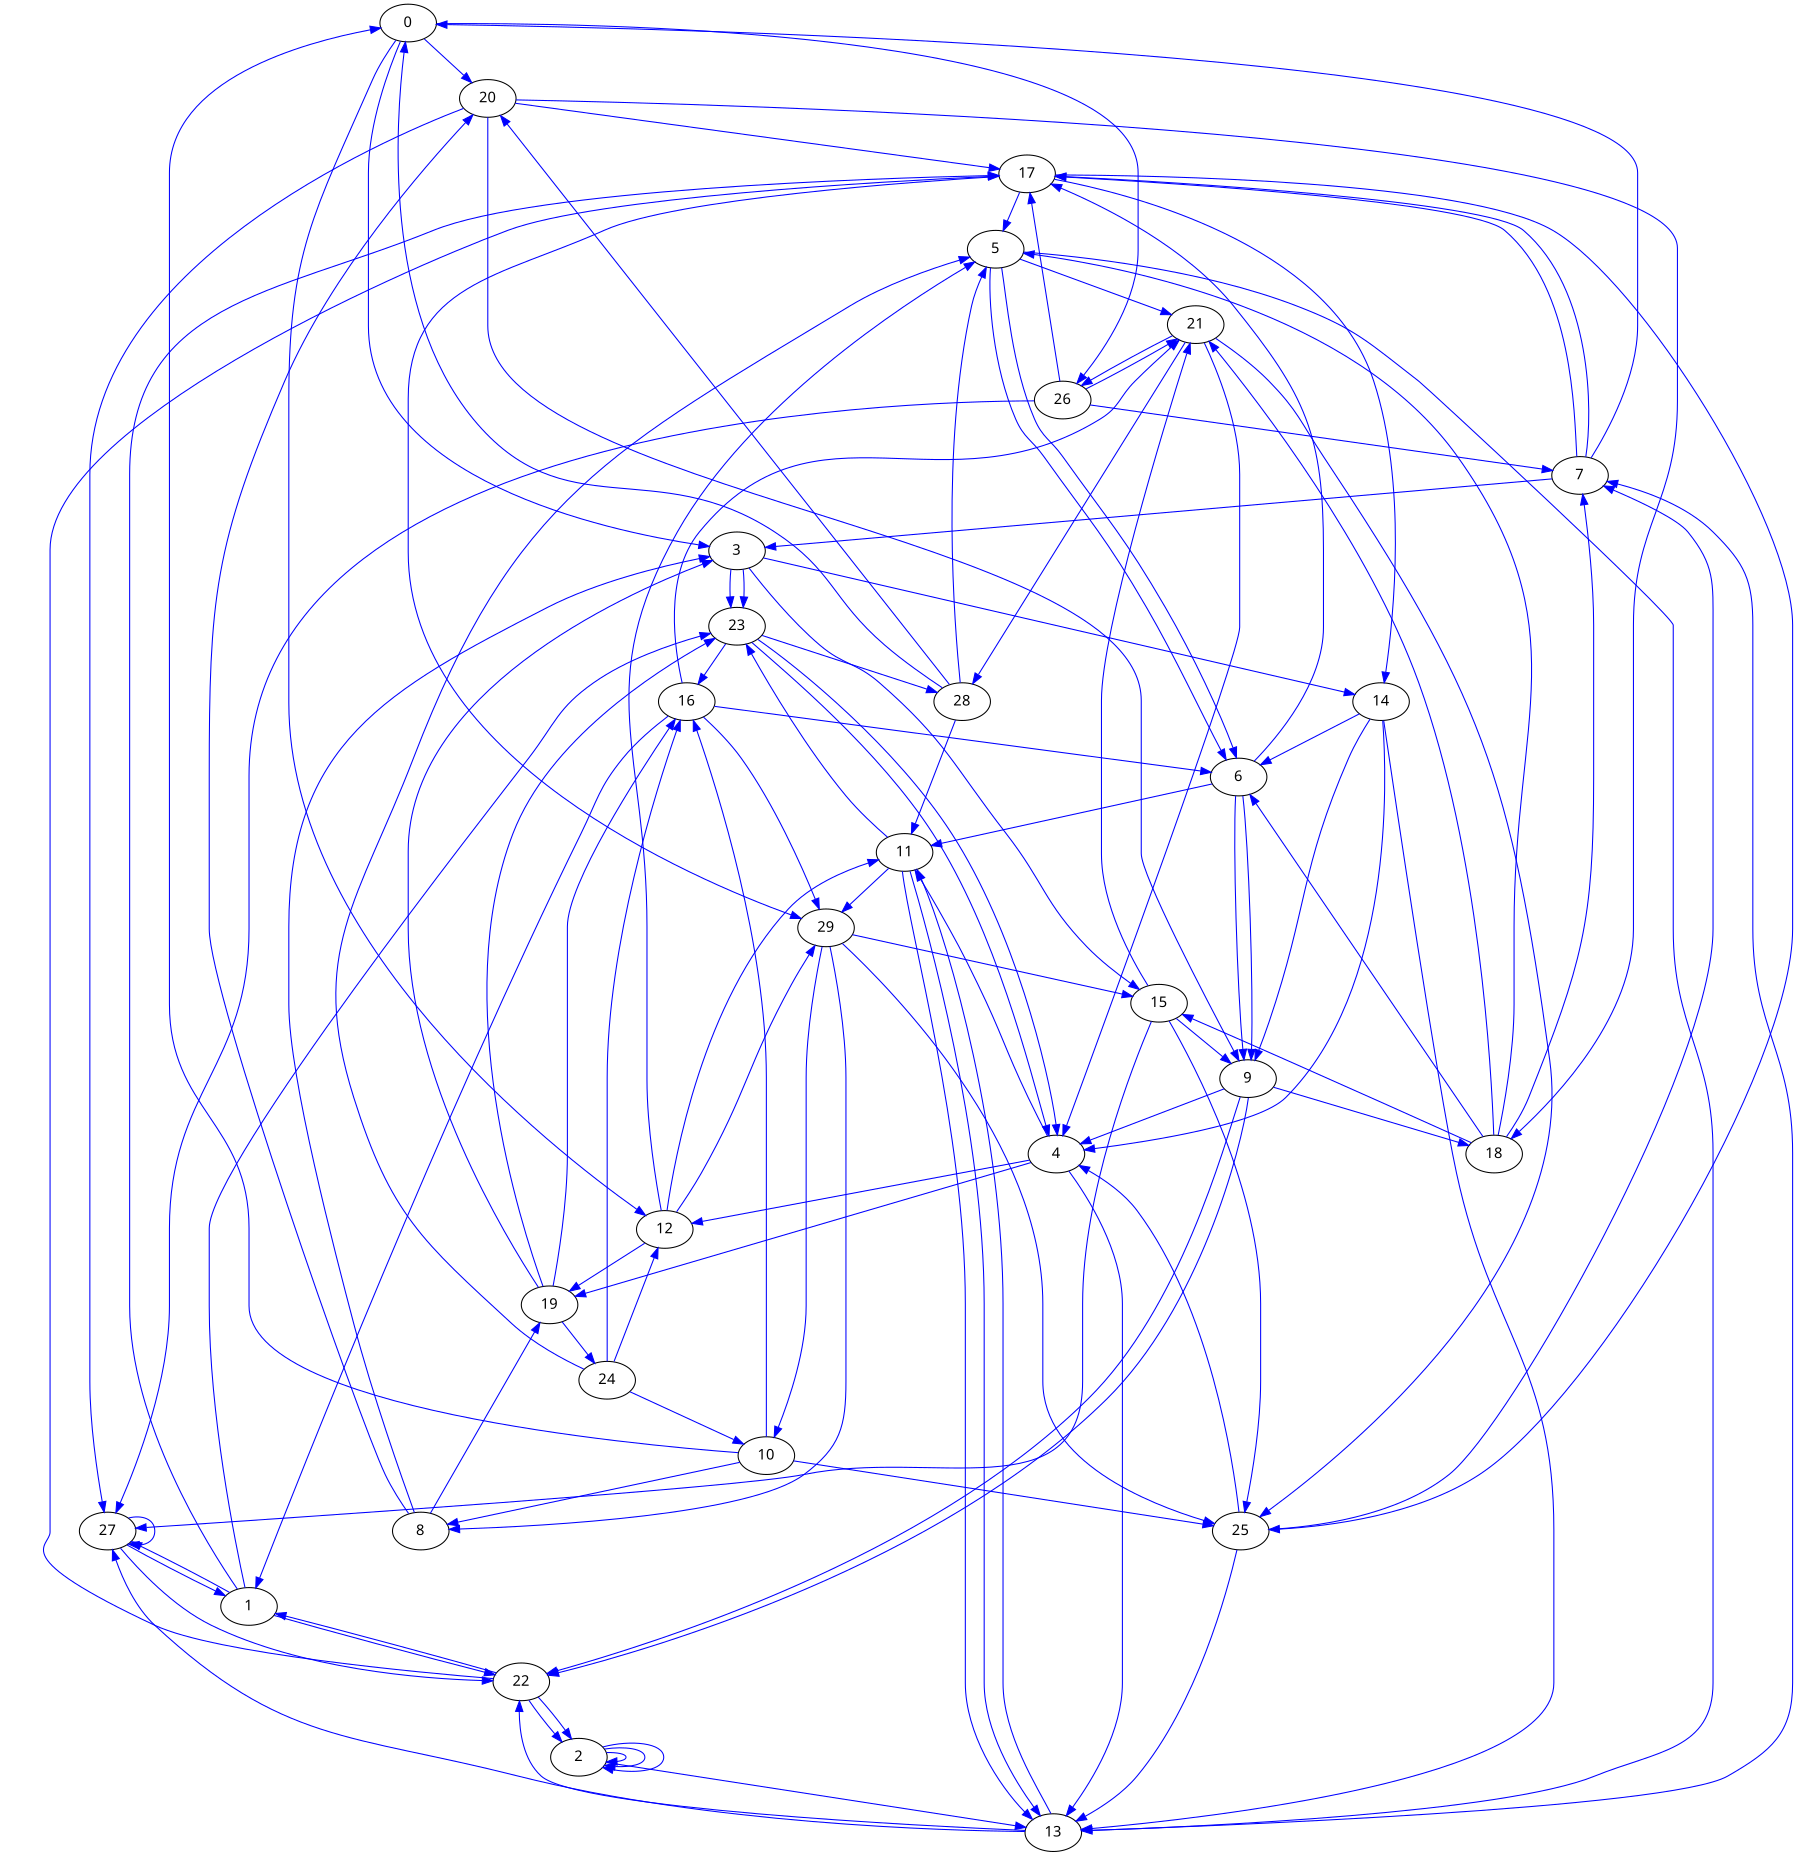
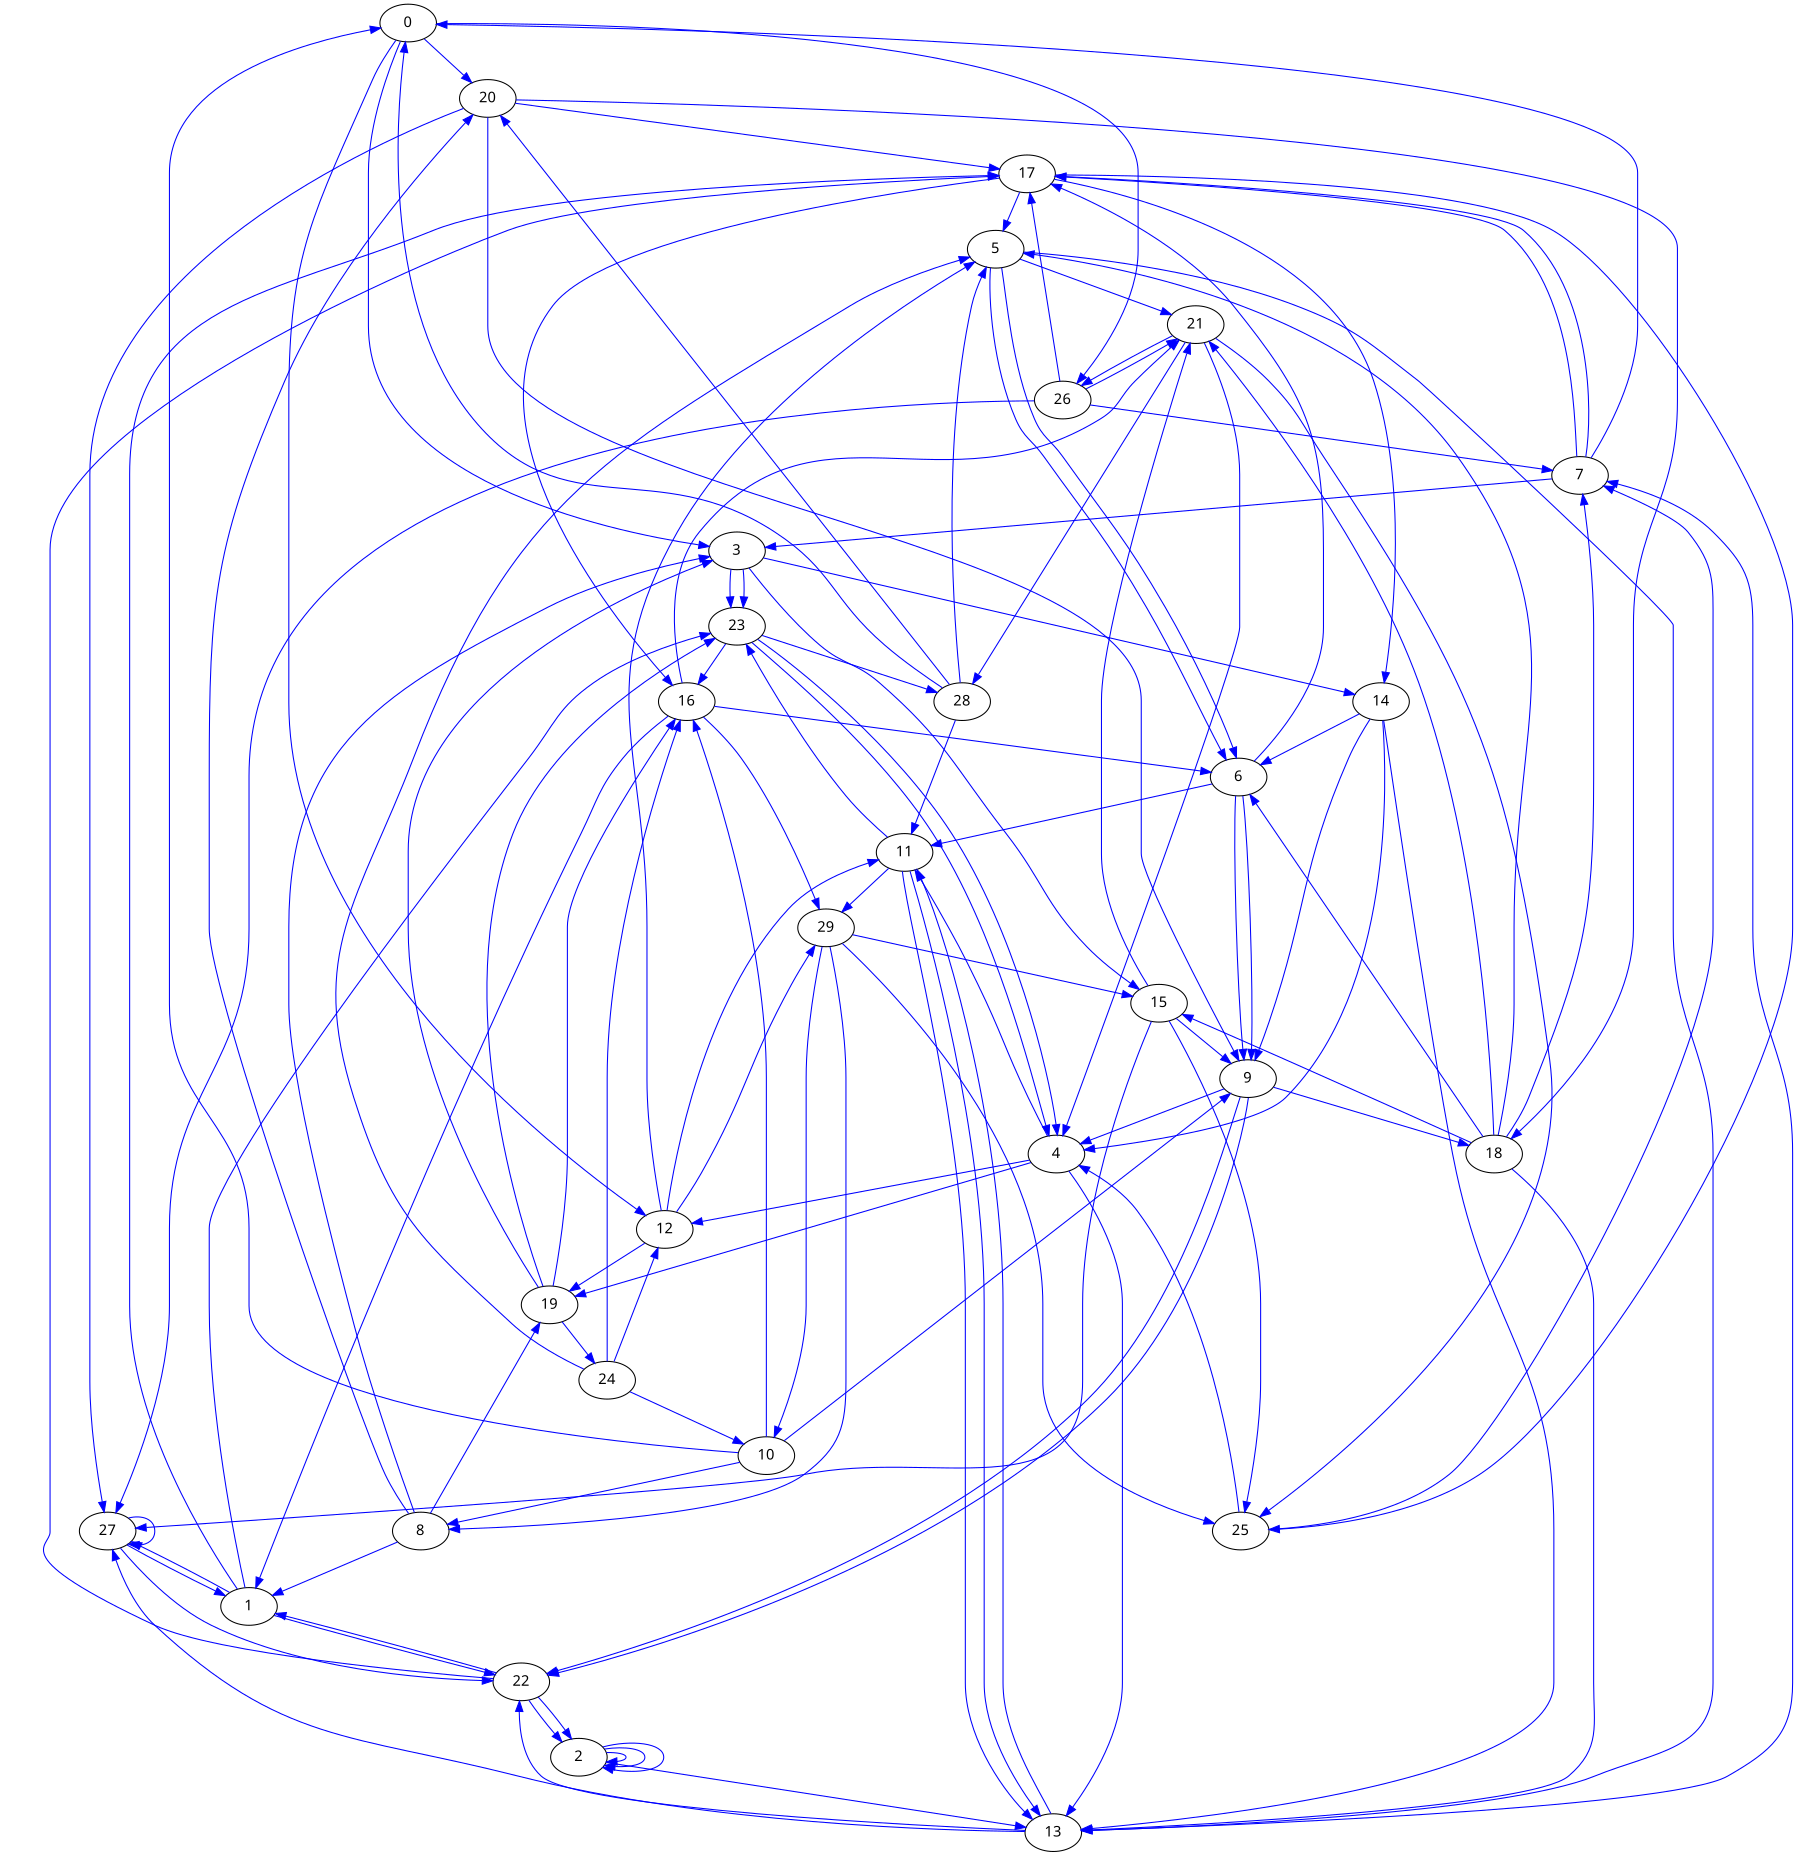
edge "17" -> "29": now "17" -> "16"
edge "10" -> "25": now "10" -> "9"
edge "8" -> "1": added
edge "25" -> "13": now "18" -> "13"
